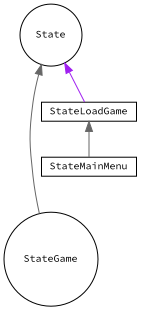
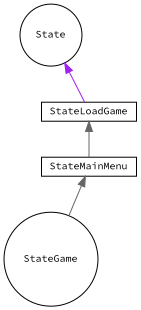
edge "StateGame" -> "State": now "StateGame" -> "StateMainMenu"
